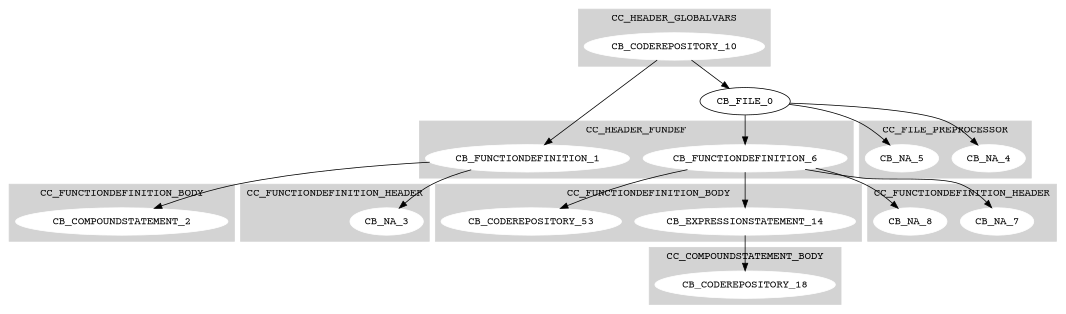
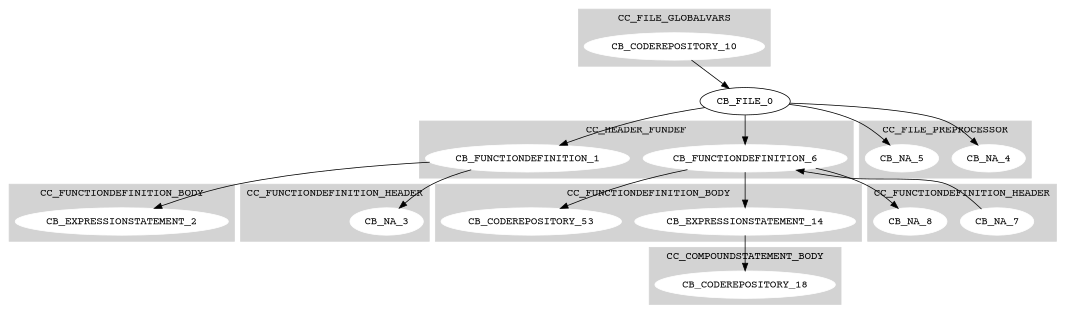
cluster "CC_HEADER_GLOBALVARS": label "CC_HEADER_GLOBALVARS" -> "CC_FILE_GLOBALVARS"
edge "CB_CODEREPOSITORY_10" -> "CB_FUNCTIONDEFINITION_1": now "CB_FILE_0" -> "CB_FUNCTIONDEFINITION_1"
edge "CB_FUNCTIONDEFINITION_6" -> "CB_NA_7": reversed
node "CB_COMPOUNDSTATEMENT_2": label "CB_COMPOUNDSTATEMENT_2" -> "CB_EXPRESSIONSTATEMENT_2"
